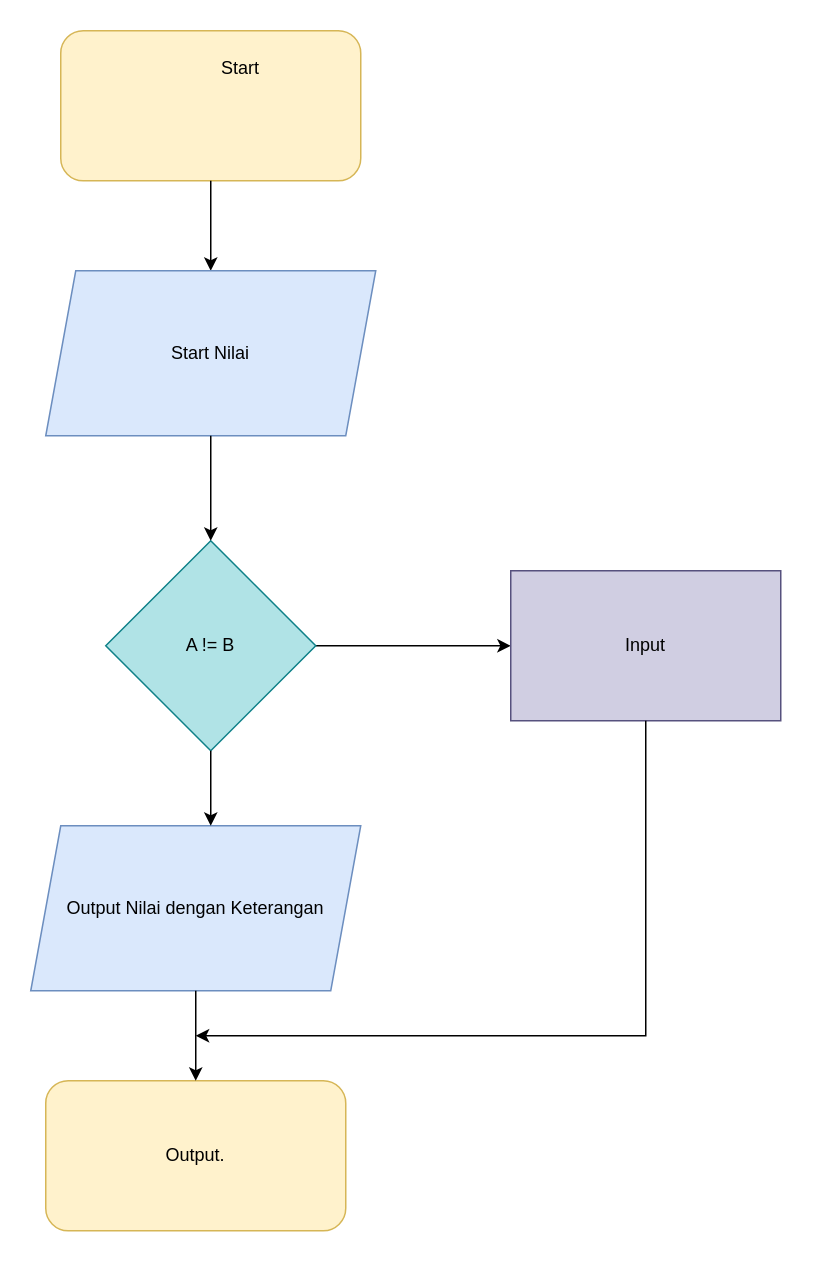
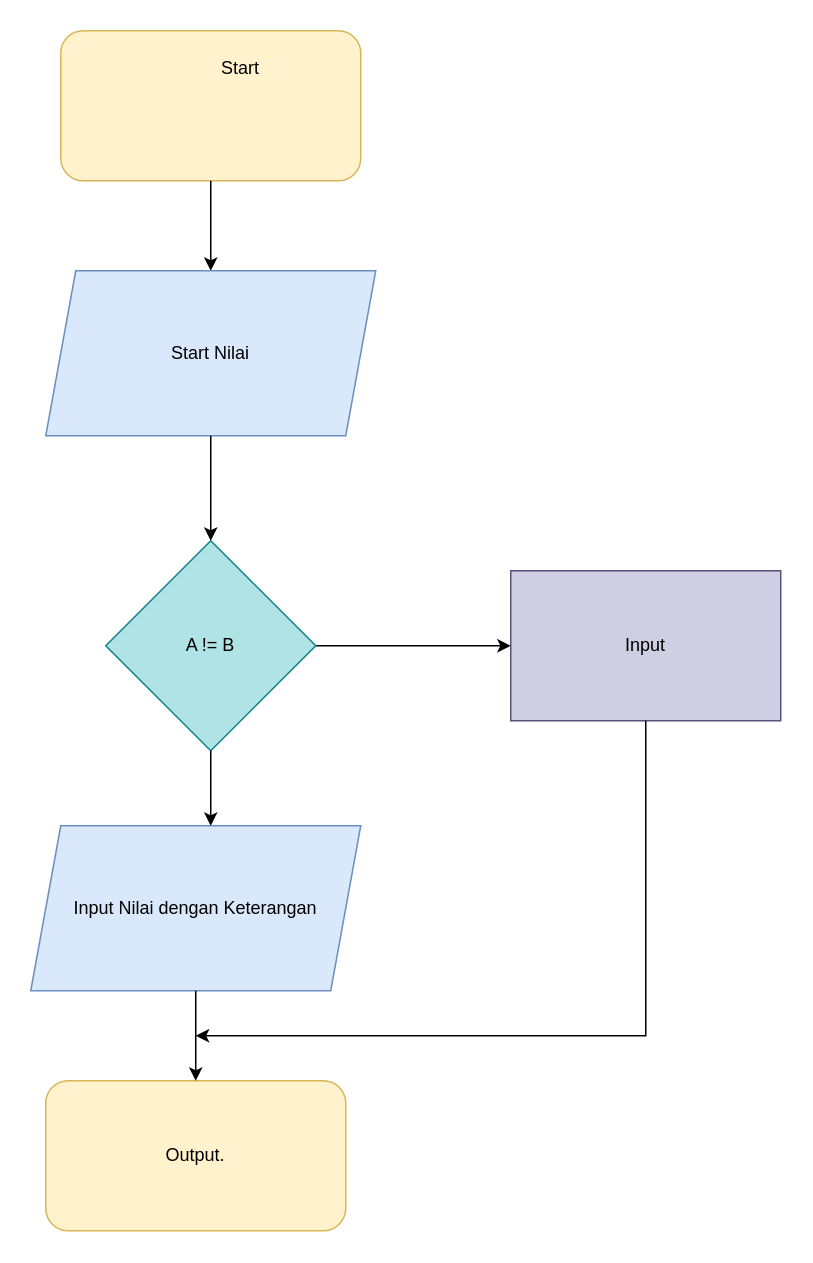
node "Output Nilai dengan Keterangan": label "Output Nilai dengan Keterangan" -> "Input Nilai dengan Keterangan"
